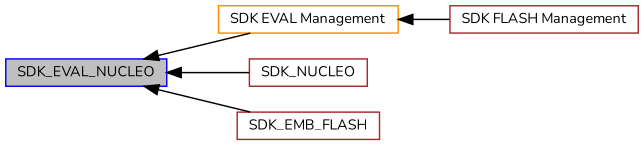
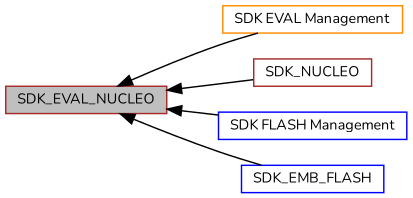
edge "SDK FLASH Management" -> "SDK EVAL Management": now "SDK FLASH Management" -> "SDK_EVAL_NUCLEO"
node "SDK FLASH Management": color brown -> blue
node "SDK_EVAL_NUCLEO": color blue -> brown
node "SDK_EMB_FLASH": color brown -> blue
